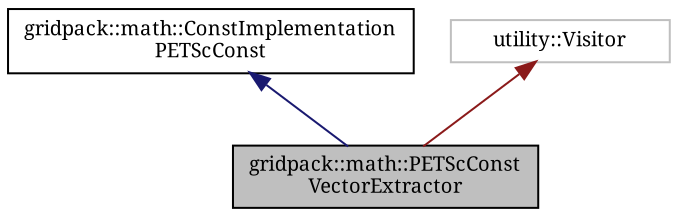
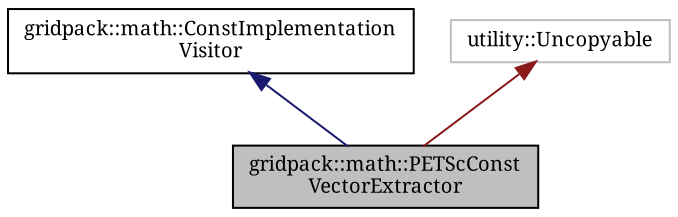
node "gridpack::math::ConstImplementation PETScConst": label "gridpack::math::ConstImplementation PETScConst" -> "gridpack::math::ConstImplementation Visitor"
node "utility::Visitor": label "utility::Visitor" -> "utility::Uncopyable"
